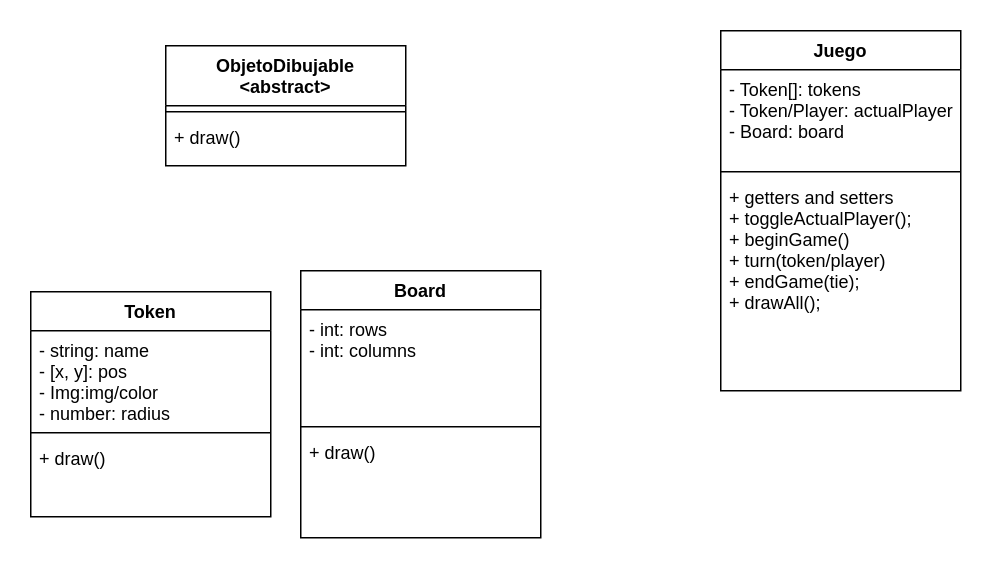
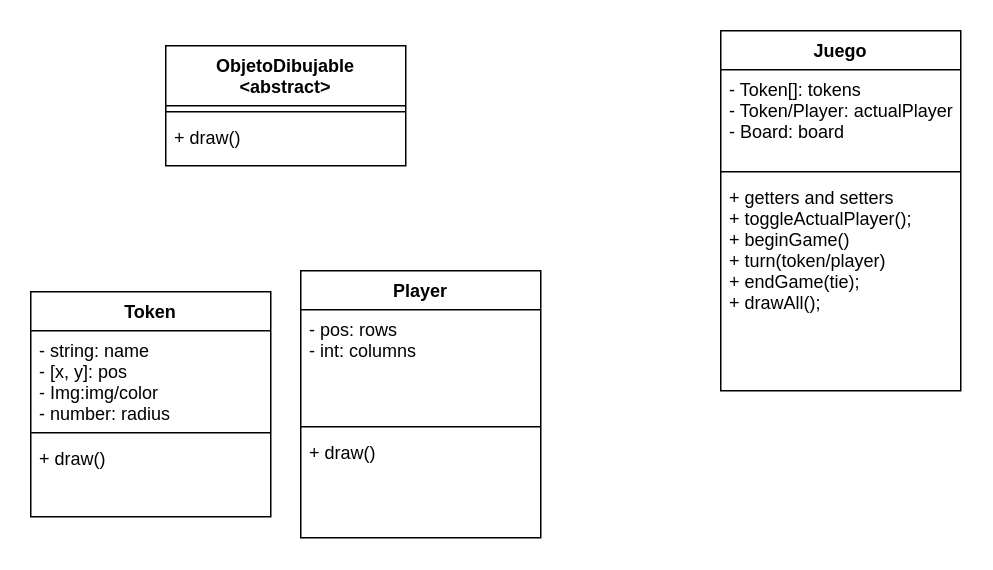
node "Board": label "Board" -> "Player"
node "- int: rows - int: columns": label "- int: rows - int: columns" -> "- pos: rows - int: columns"
